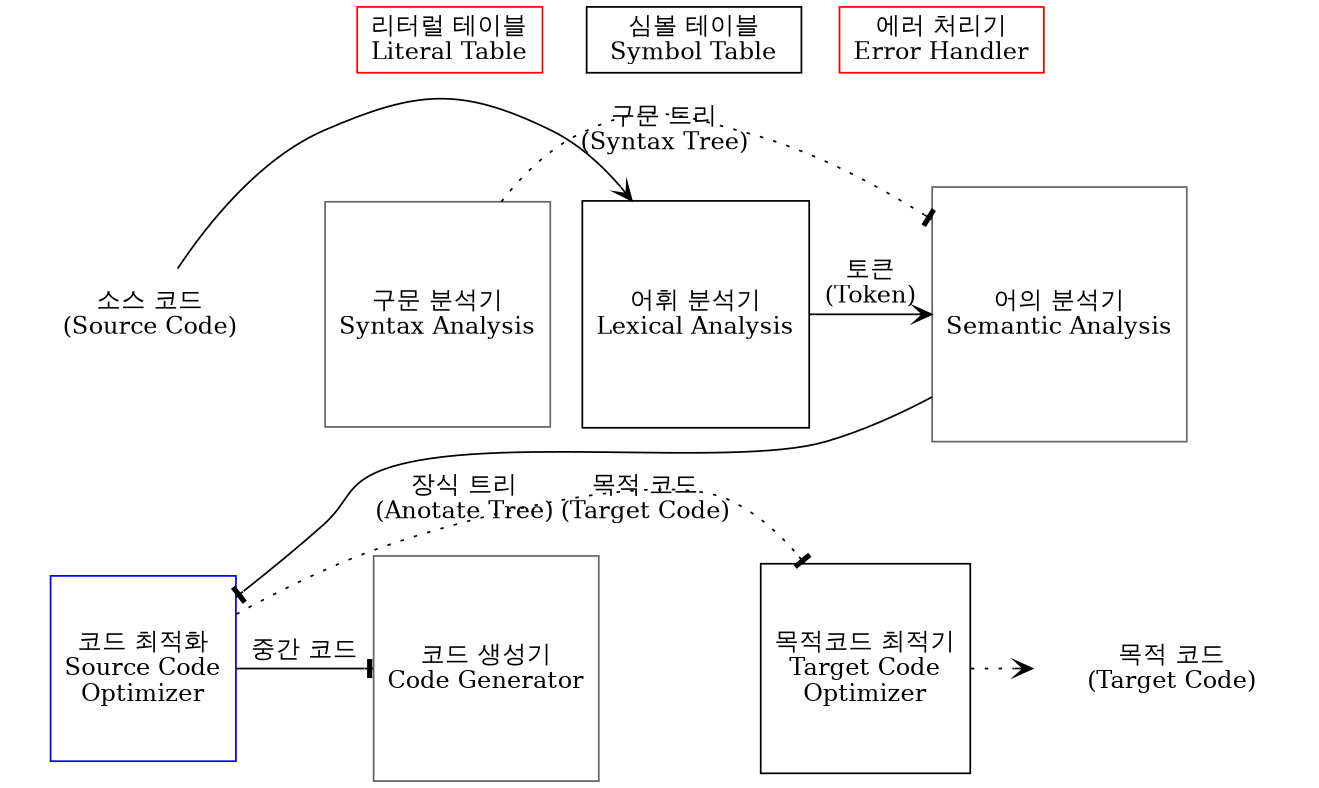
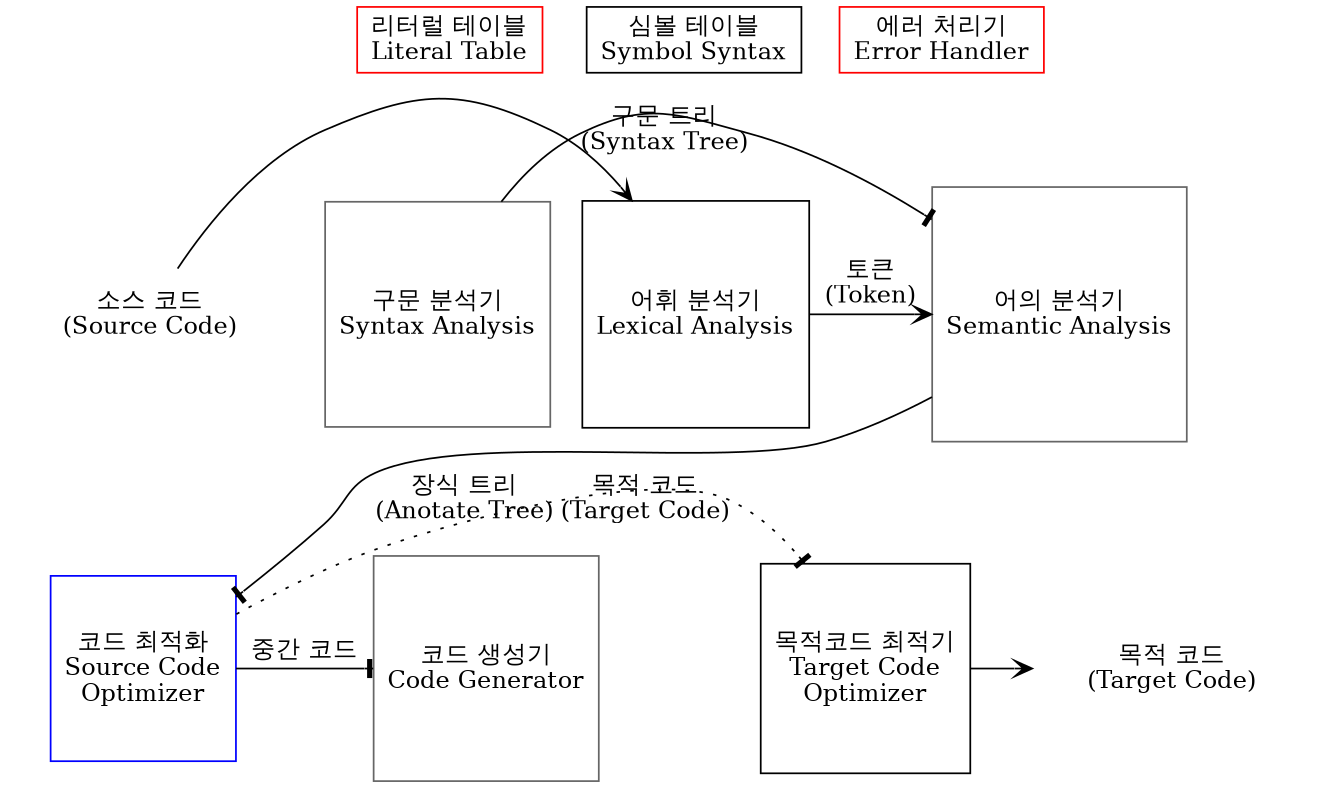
node "심볼 테이블 Symbol Table": label "심볼 테이블 Symbol Table" -> "심볼 테이블 Symbol Syntax"
edge "구문 분석기 Syntax Analysis" -> "어의 분석기 Semantic Analysis": style dotted -> solid
edge "목적코드 최적기 Target Code Optimizer" -> "목적 코드 (Target Code)": style dotted -> solid
